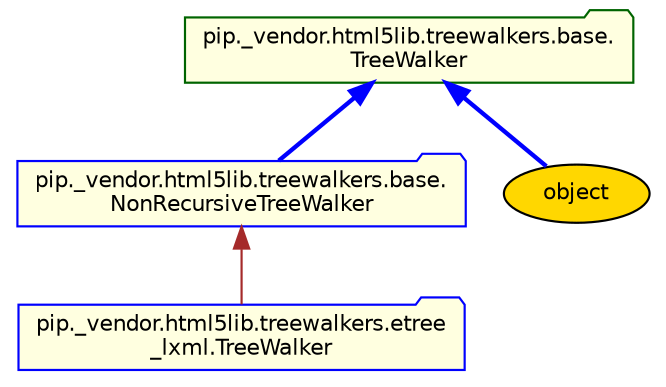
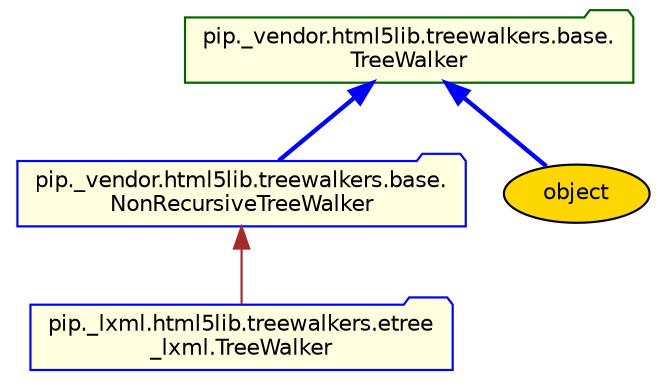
node "pip._vendor.html5lib.treewalkers.etree _lxml.TreeWalker": label "pip._vendor.html5lib.treewalkers.etree _lxml.TreeWalker" -> "pip._lxml.html5lib.treewalkers.etree _lxml.TreeWalker"
